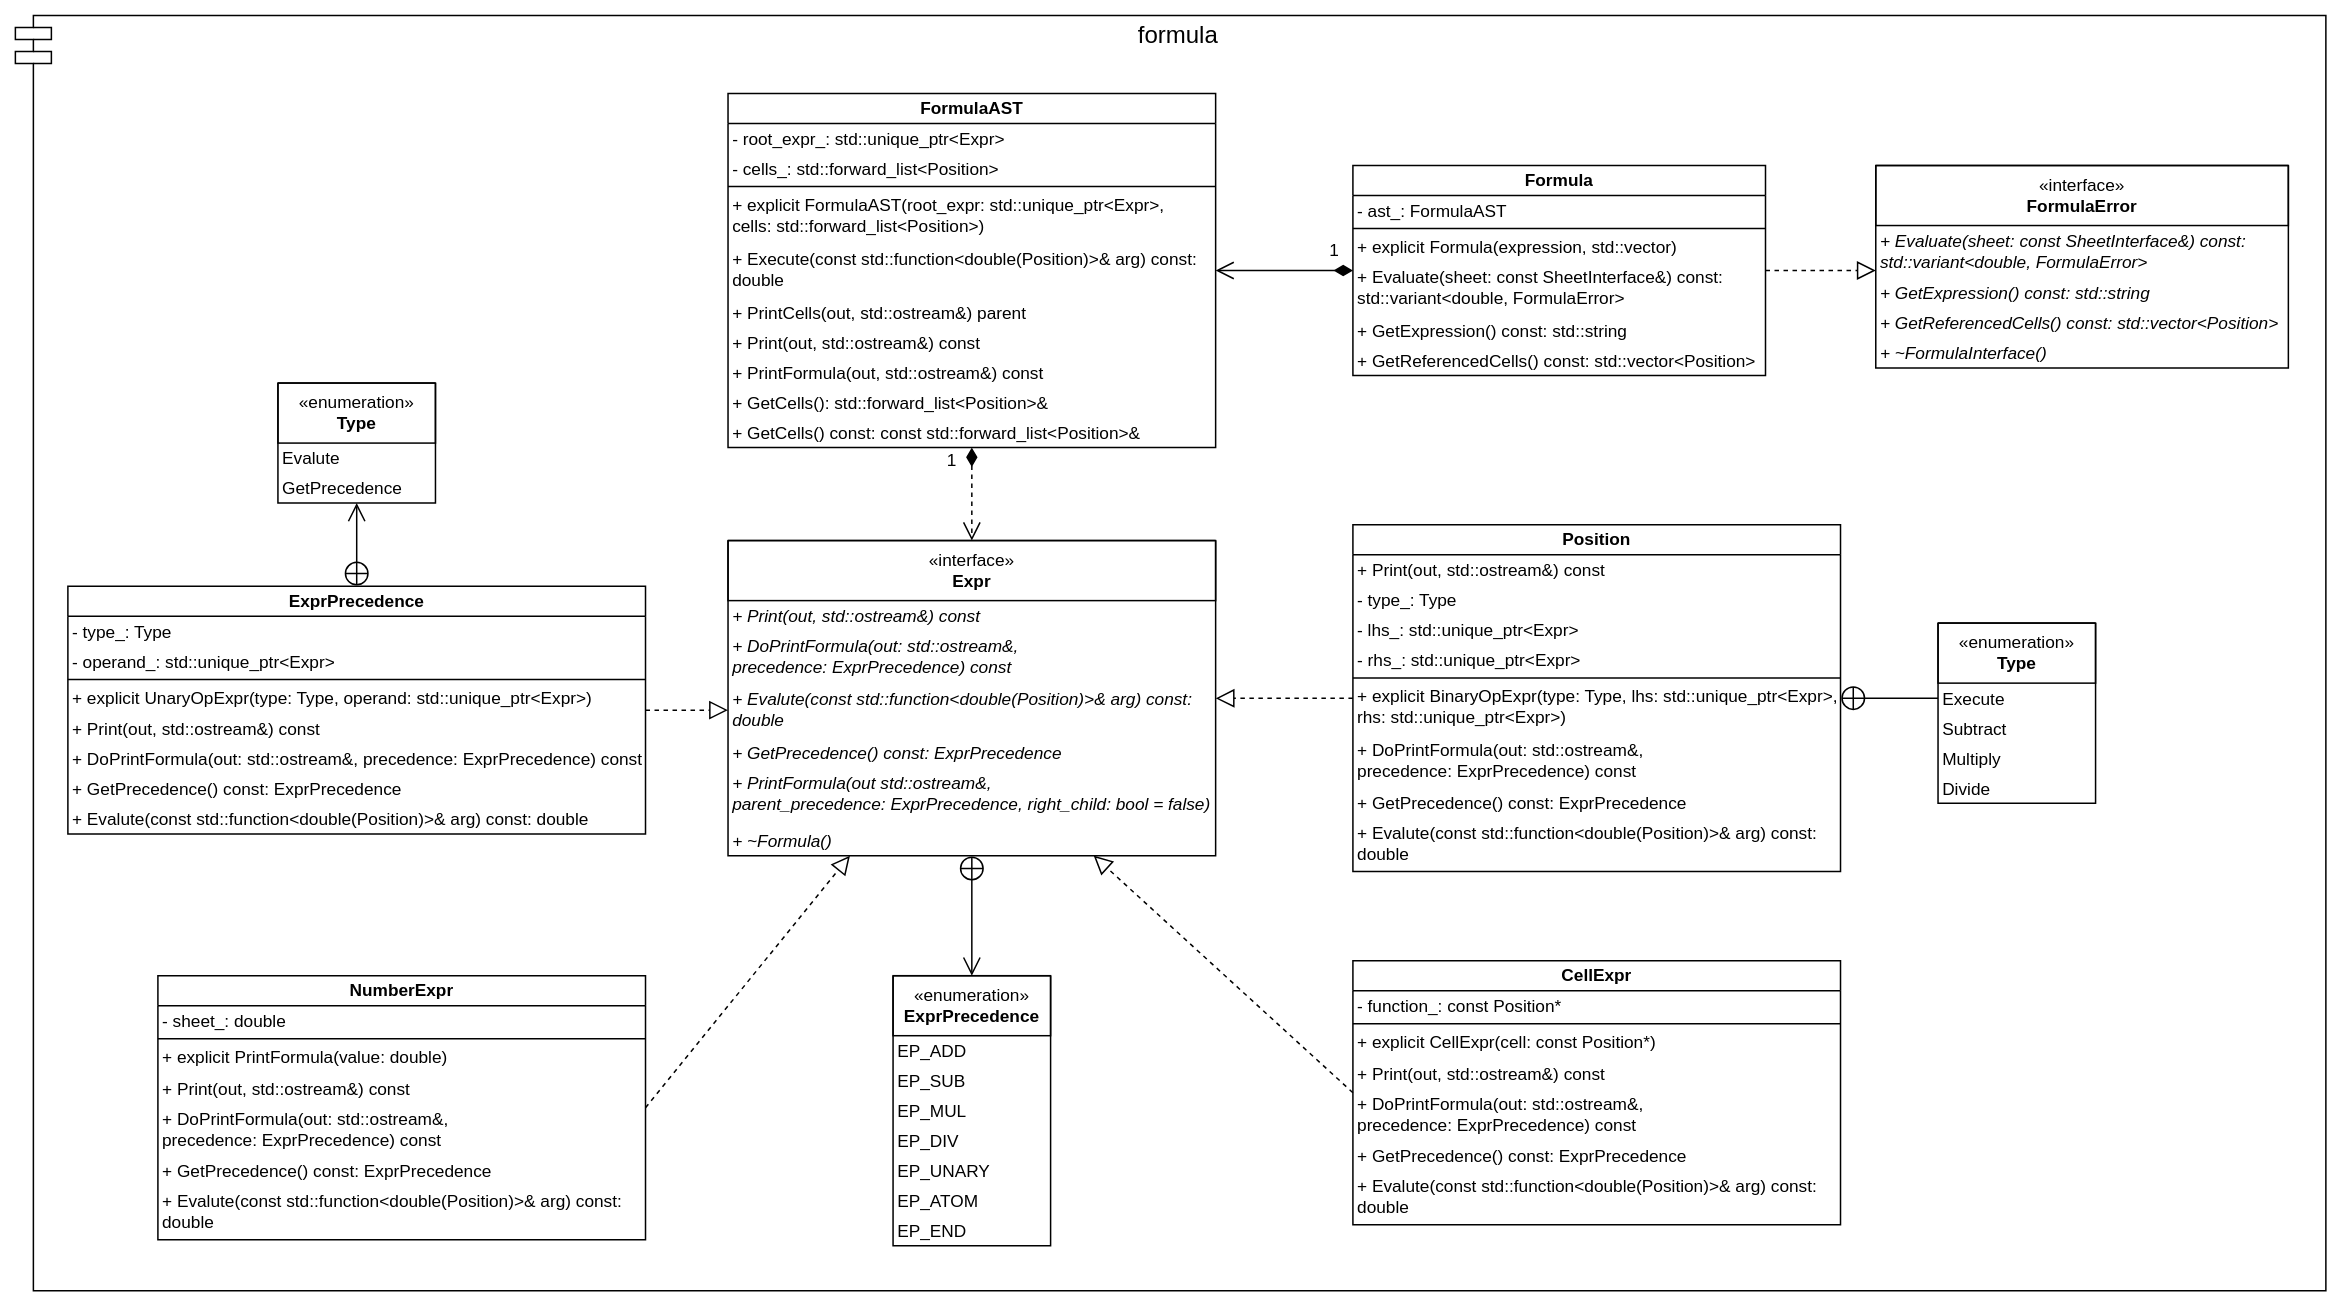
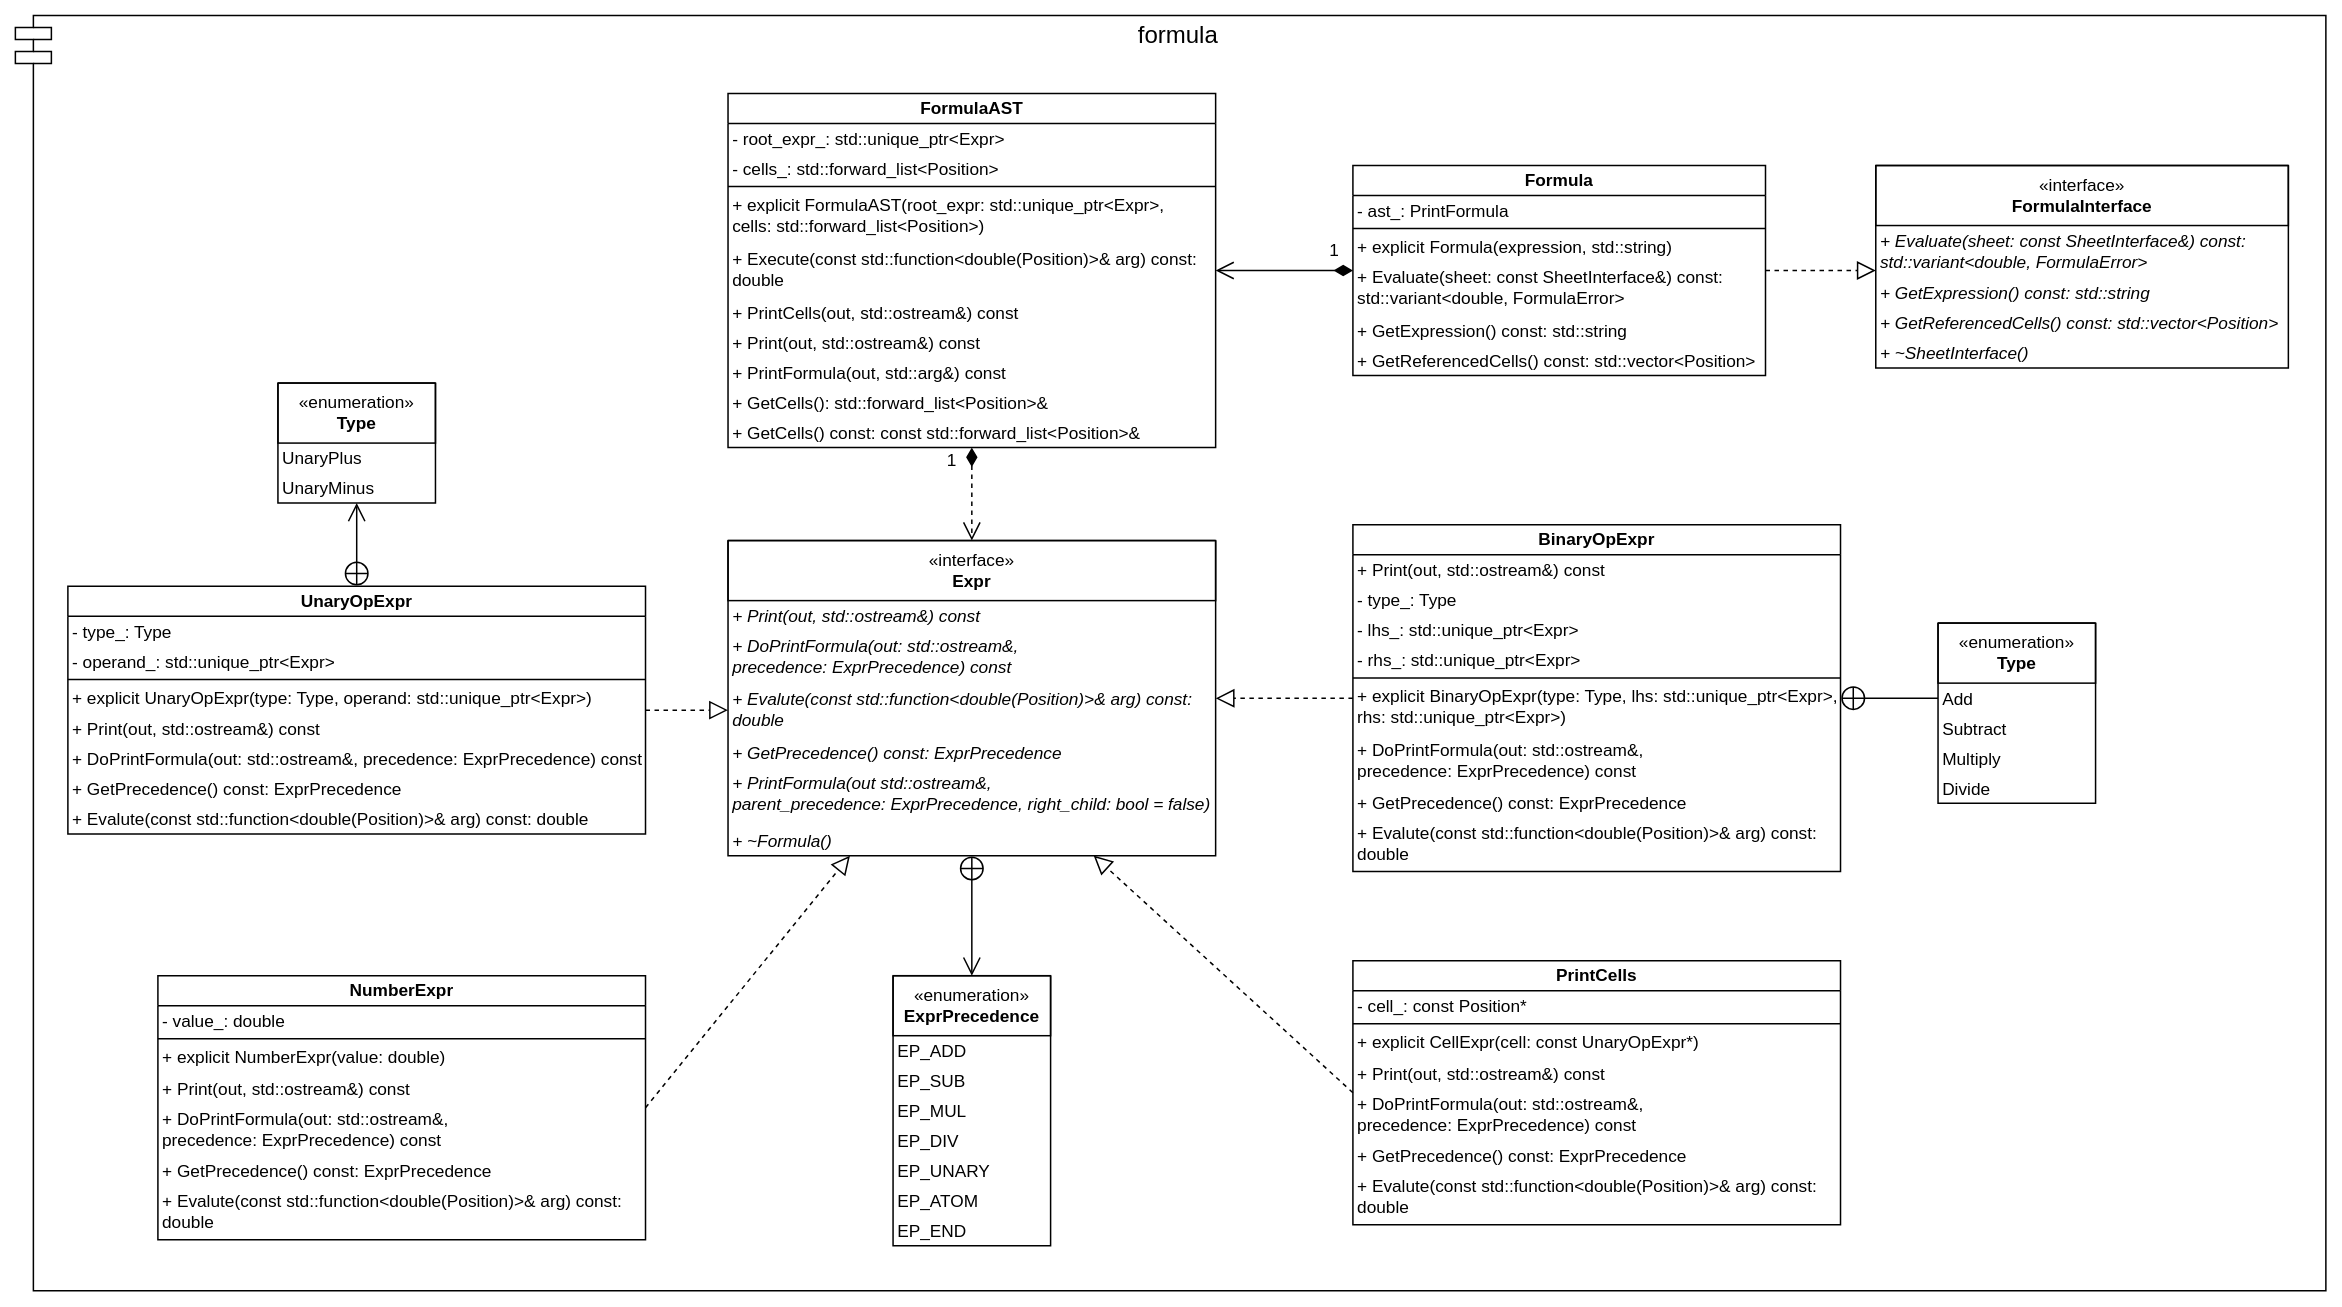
node "«interface» FormulaError": label "«interface» FormulaError" -> "«interface» FormulaInterface"
node "- ast_: FormulaAST": label "- ast_: FormulaAST" -> "- ast_: PrintFormula"
node "+ explicit Formula(expression, std::vector)": label "+ explicit Formula(expression, std::vector)" -> "+ explicit Formula(expression, std::string)"
node "+ PrintCells(out, std::ostream&) parent": label "+ PrintCells(out, std::ostream&) parent" -> "+ PrintCells(out, std::ostream&) const"
node "+ ~FormulaInterface()": label "+ ~FormulaInterface()" -> "+ ~SheetInterface()"
node "+ PrintFormula(out, std::ostream&) const": label "+ PrintFormula(out, std::ostream&) const" -> "+ PrintFormula(out, std::arg&) const"
node "Evalute": label "Evalute" -> "UnaryPlus"
node "GetPrecedence": label "GetPrecedence" -> "UnaryMinus"
node "Position": label "Position" -> "BinaryOpExpr"
node "ExprPrecedence": label "ExprPrecedence" -> "UnaryOpExpr"
node "Execute": label "Execute" -> "Add"
node "CellExpr": label "CellExpr" -> "PrintCells"
node "- function_: const Position*": label "- function_: const Position*" -> "- cell_: const Position*"
node "- sheet_: double": label "- sheet_: double" -> "- value_: double"
node "+ explicit CellExpr(cell: const Position*)": label "+ explicit CellExpr(cell: const Position*)" -> "+ explicit CellExpr(cell: const UnaryOpExpr*)"
node "+ explicit PrintFormula(value: double)": label "+ explicit PrintFormula(value: double)" -> "+ explicit NumberExpr(value: double)"
